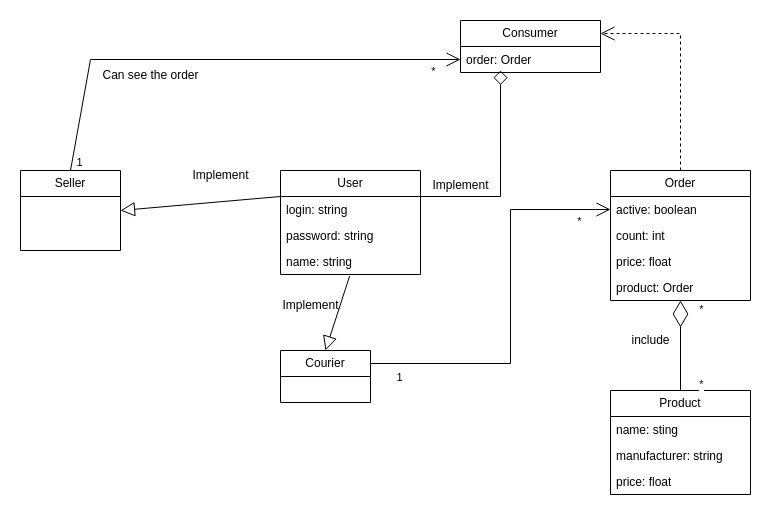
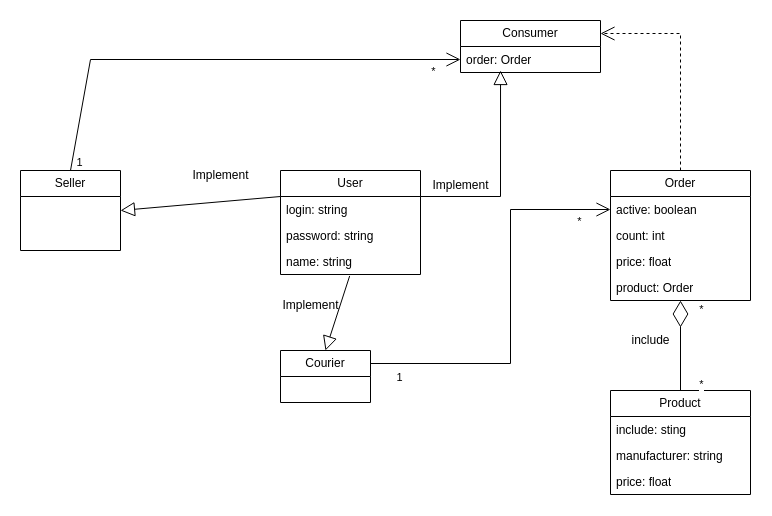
node "Can see the order": removed
edge "User" -> "order: Order": arrowhead diamond -> block
node "name: sting": label "name: sting" -> "include: sting"
